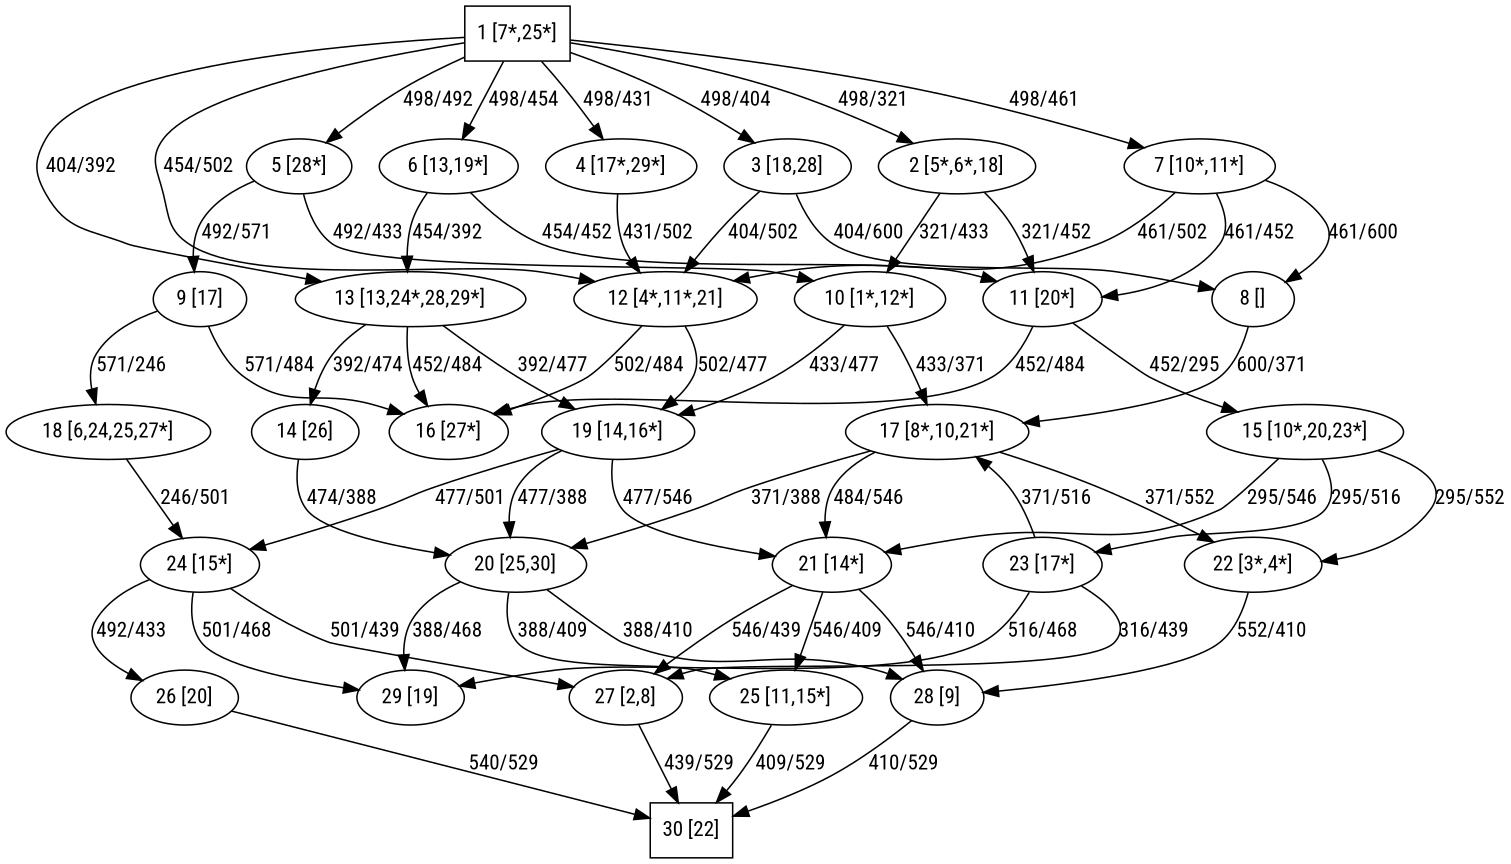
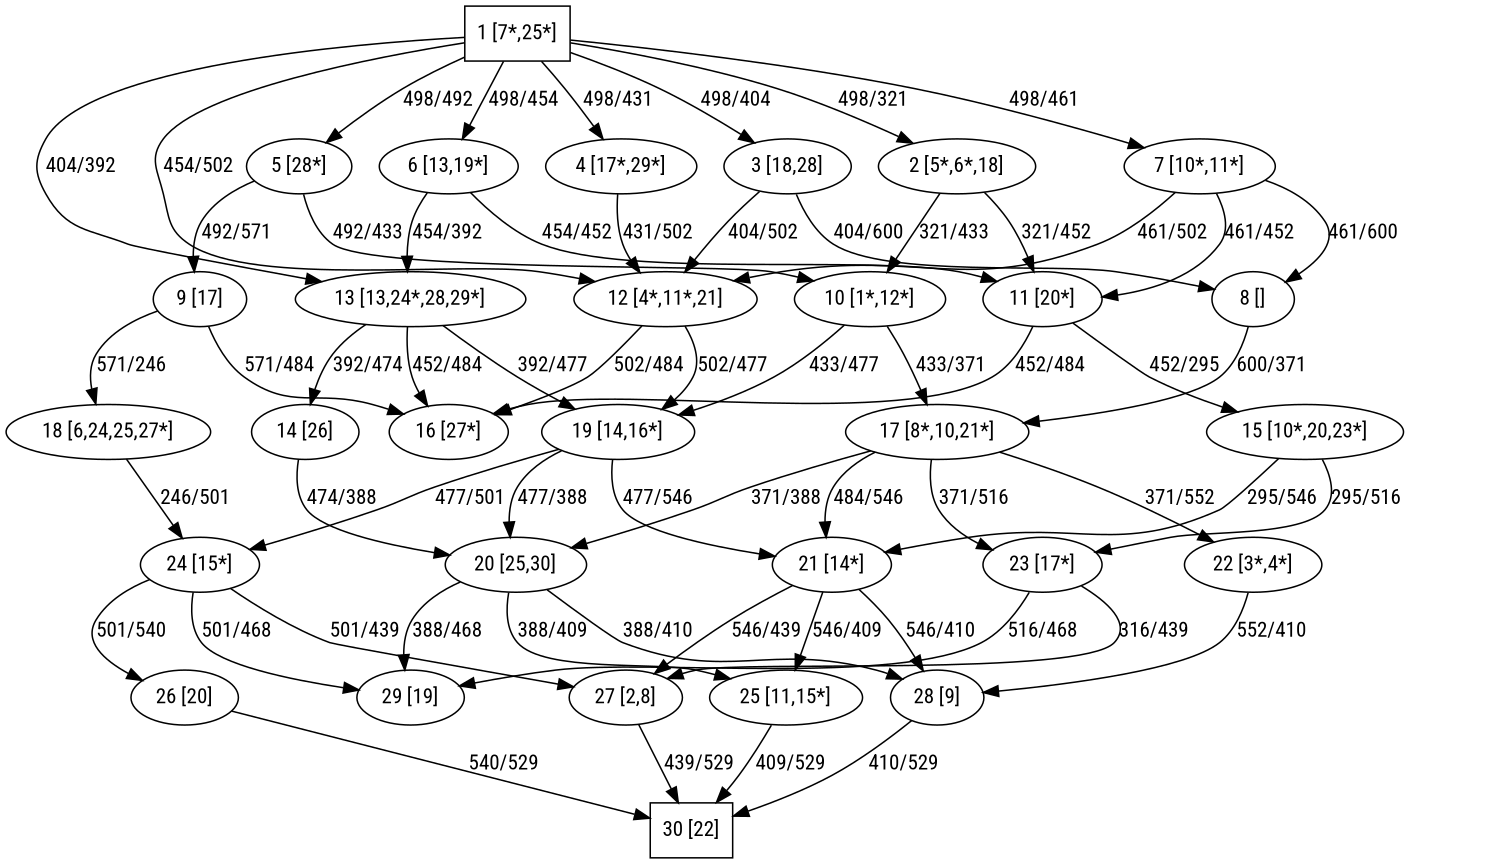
edge "23 [17*]" -> "17 [8*,10,21*]": reversed
edge "15 [10*,20,23*]" -> "22 [3*,4*]": removed, label "295/552"
edge "24 [15*]" -> "26 [20]": label "492/433" -> "501/540"
